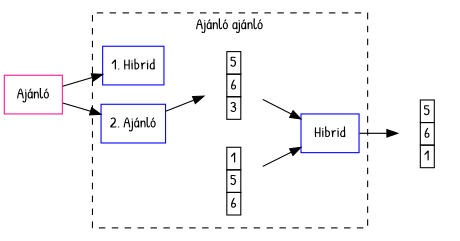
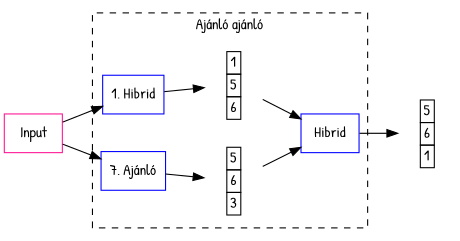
edge "1. Hibrid" -> "1": added
node "Ajánló": label "Ajánló" -> "Input"
node "2. Ajánló": label "2. Ajánló" -> "7. Ajánló"
